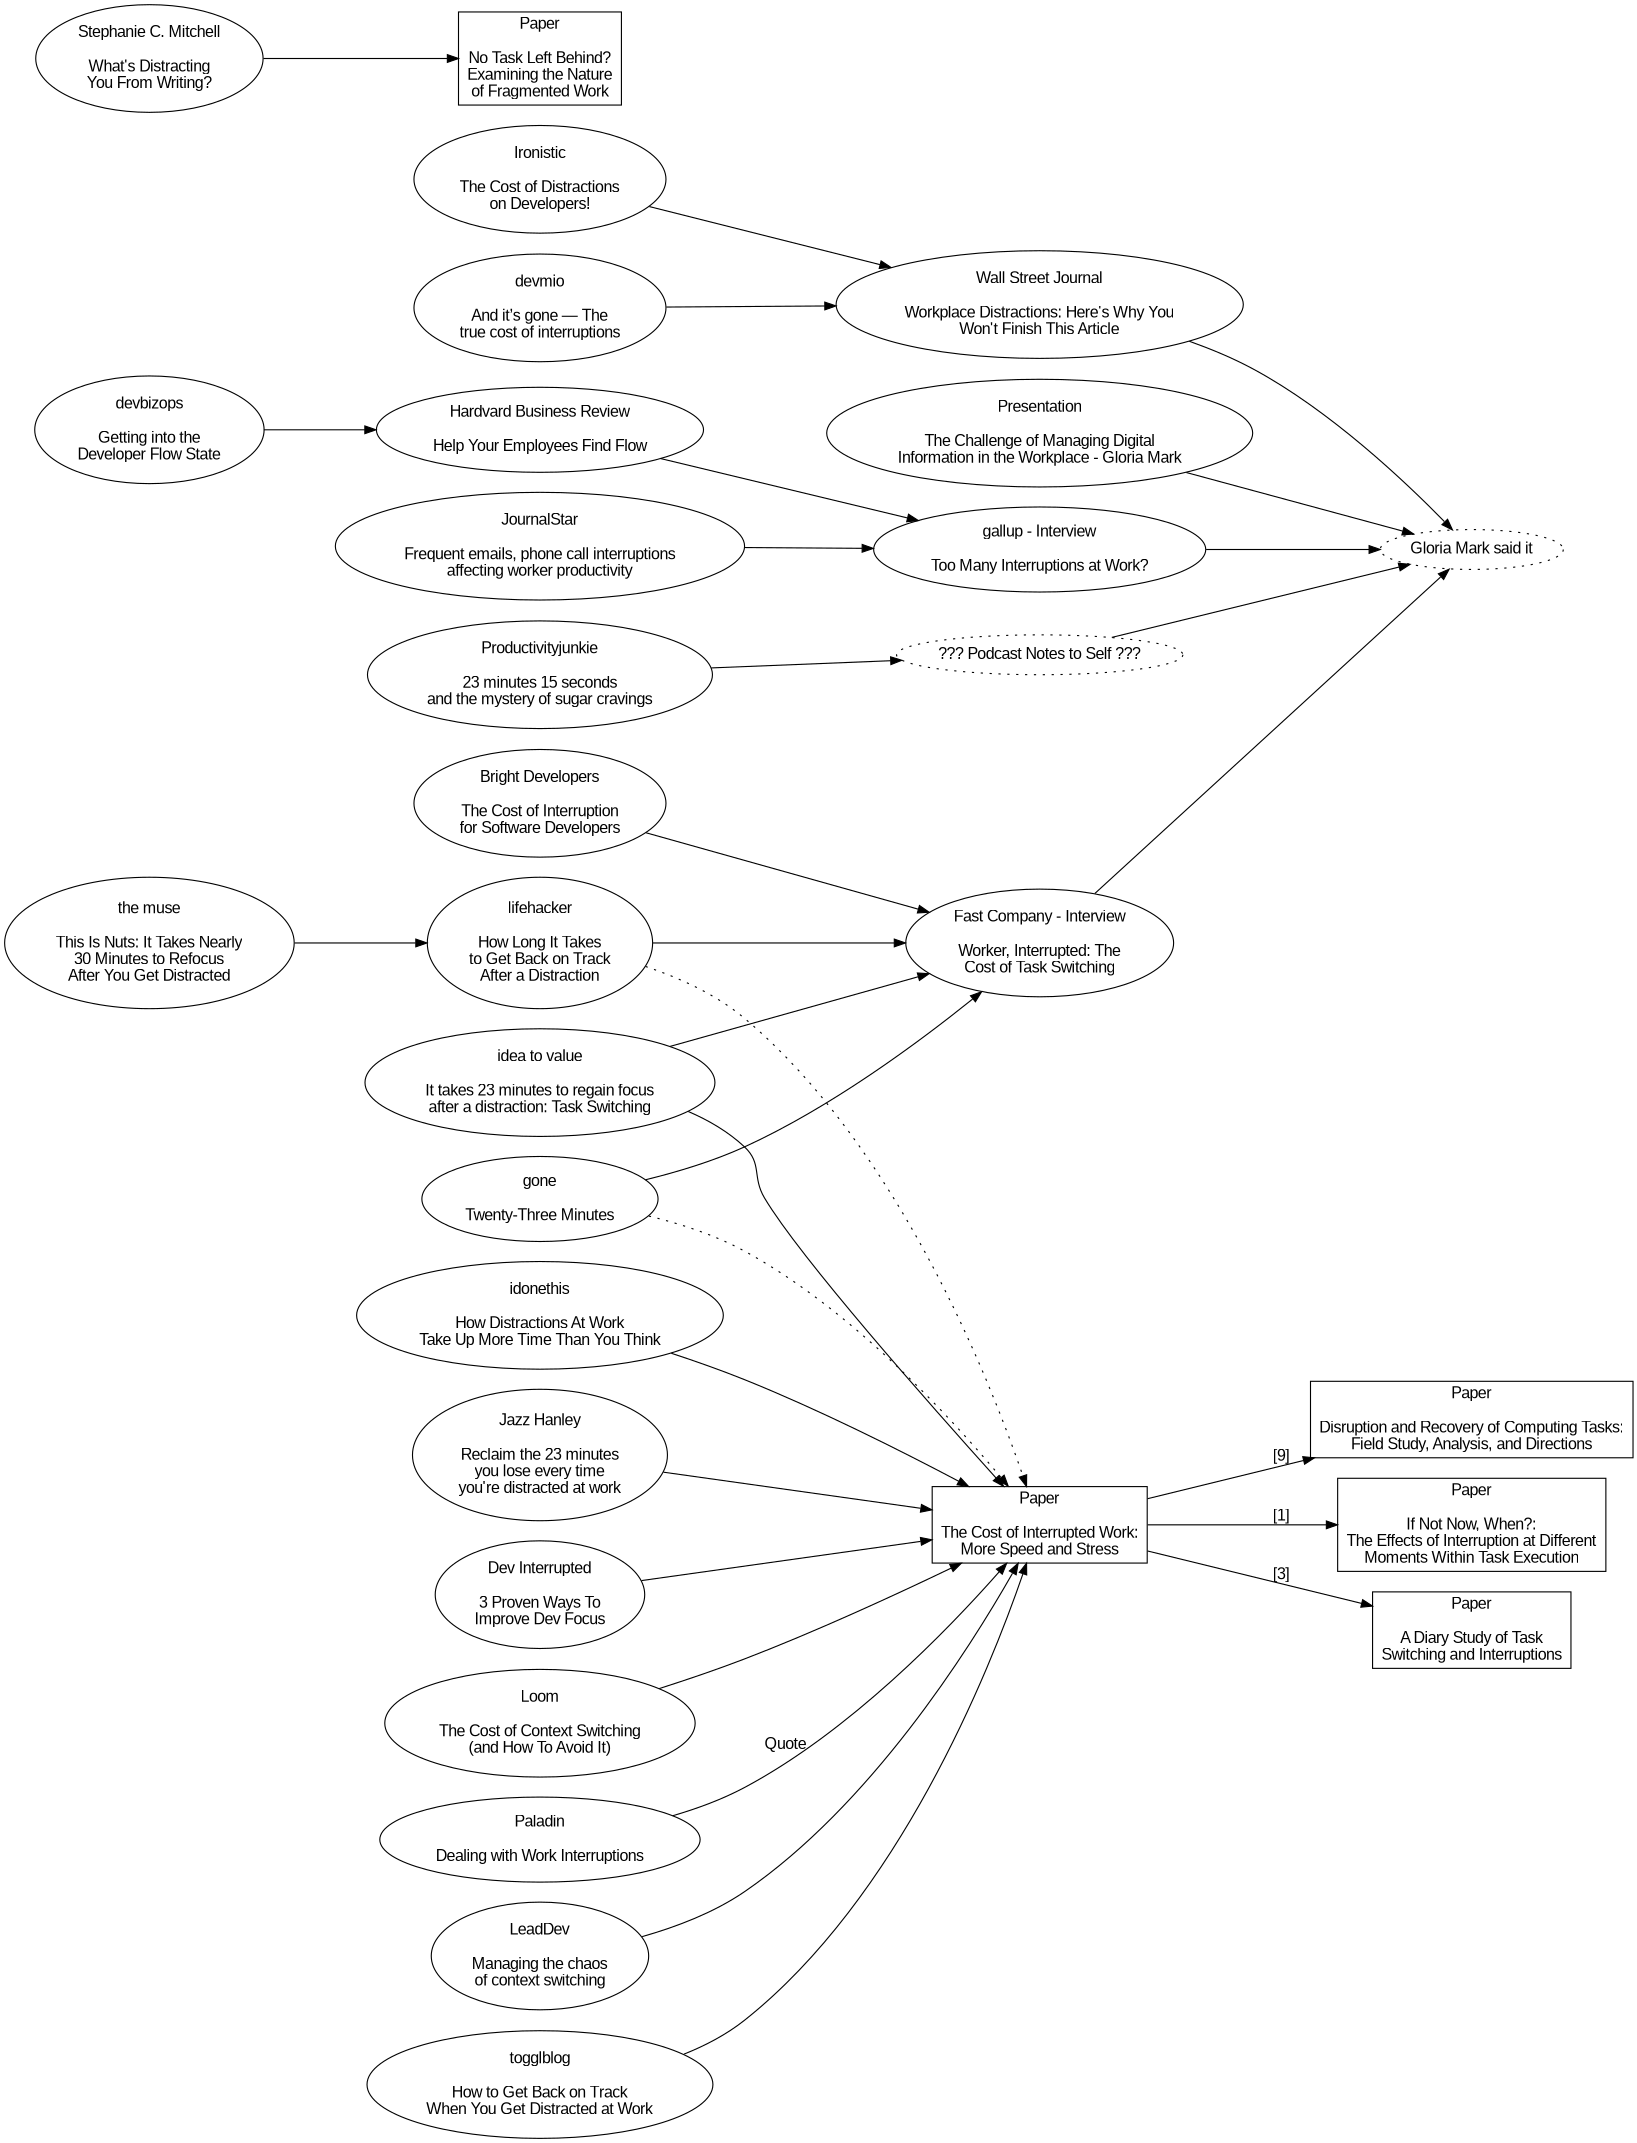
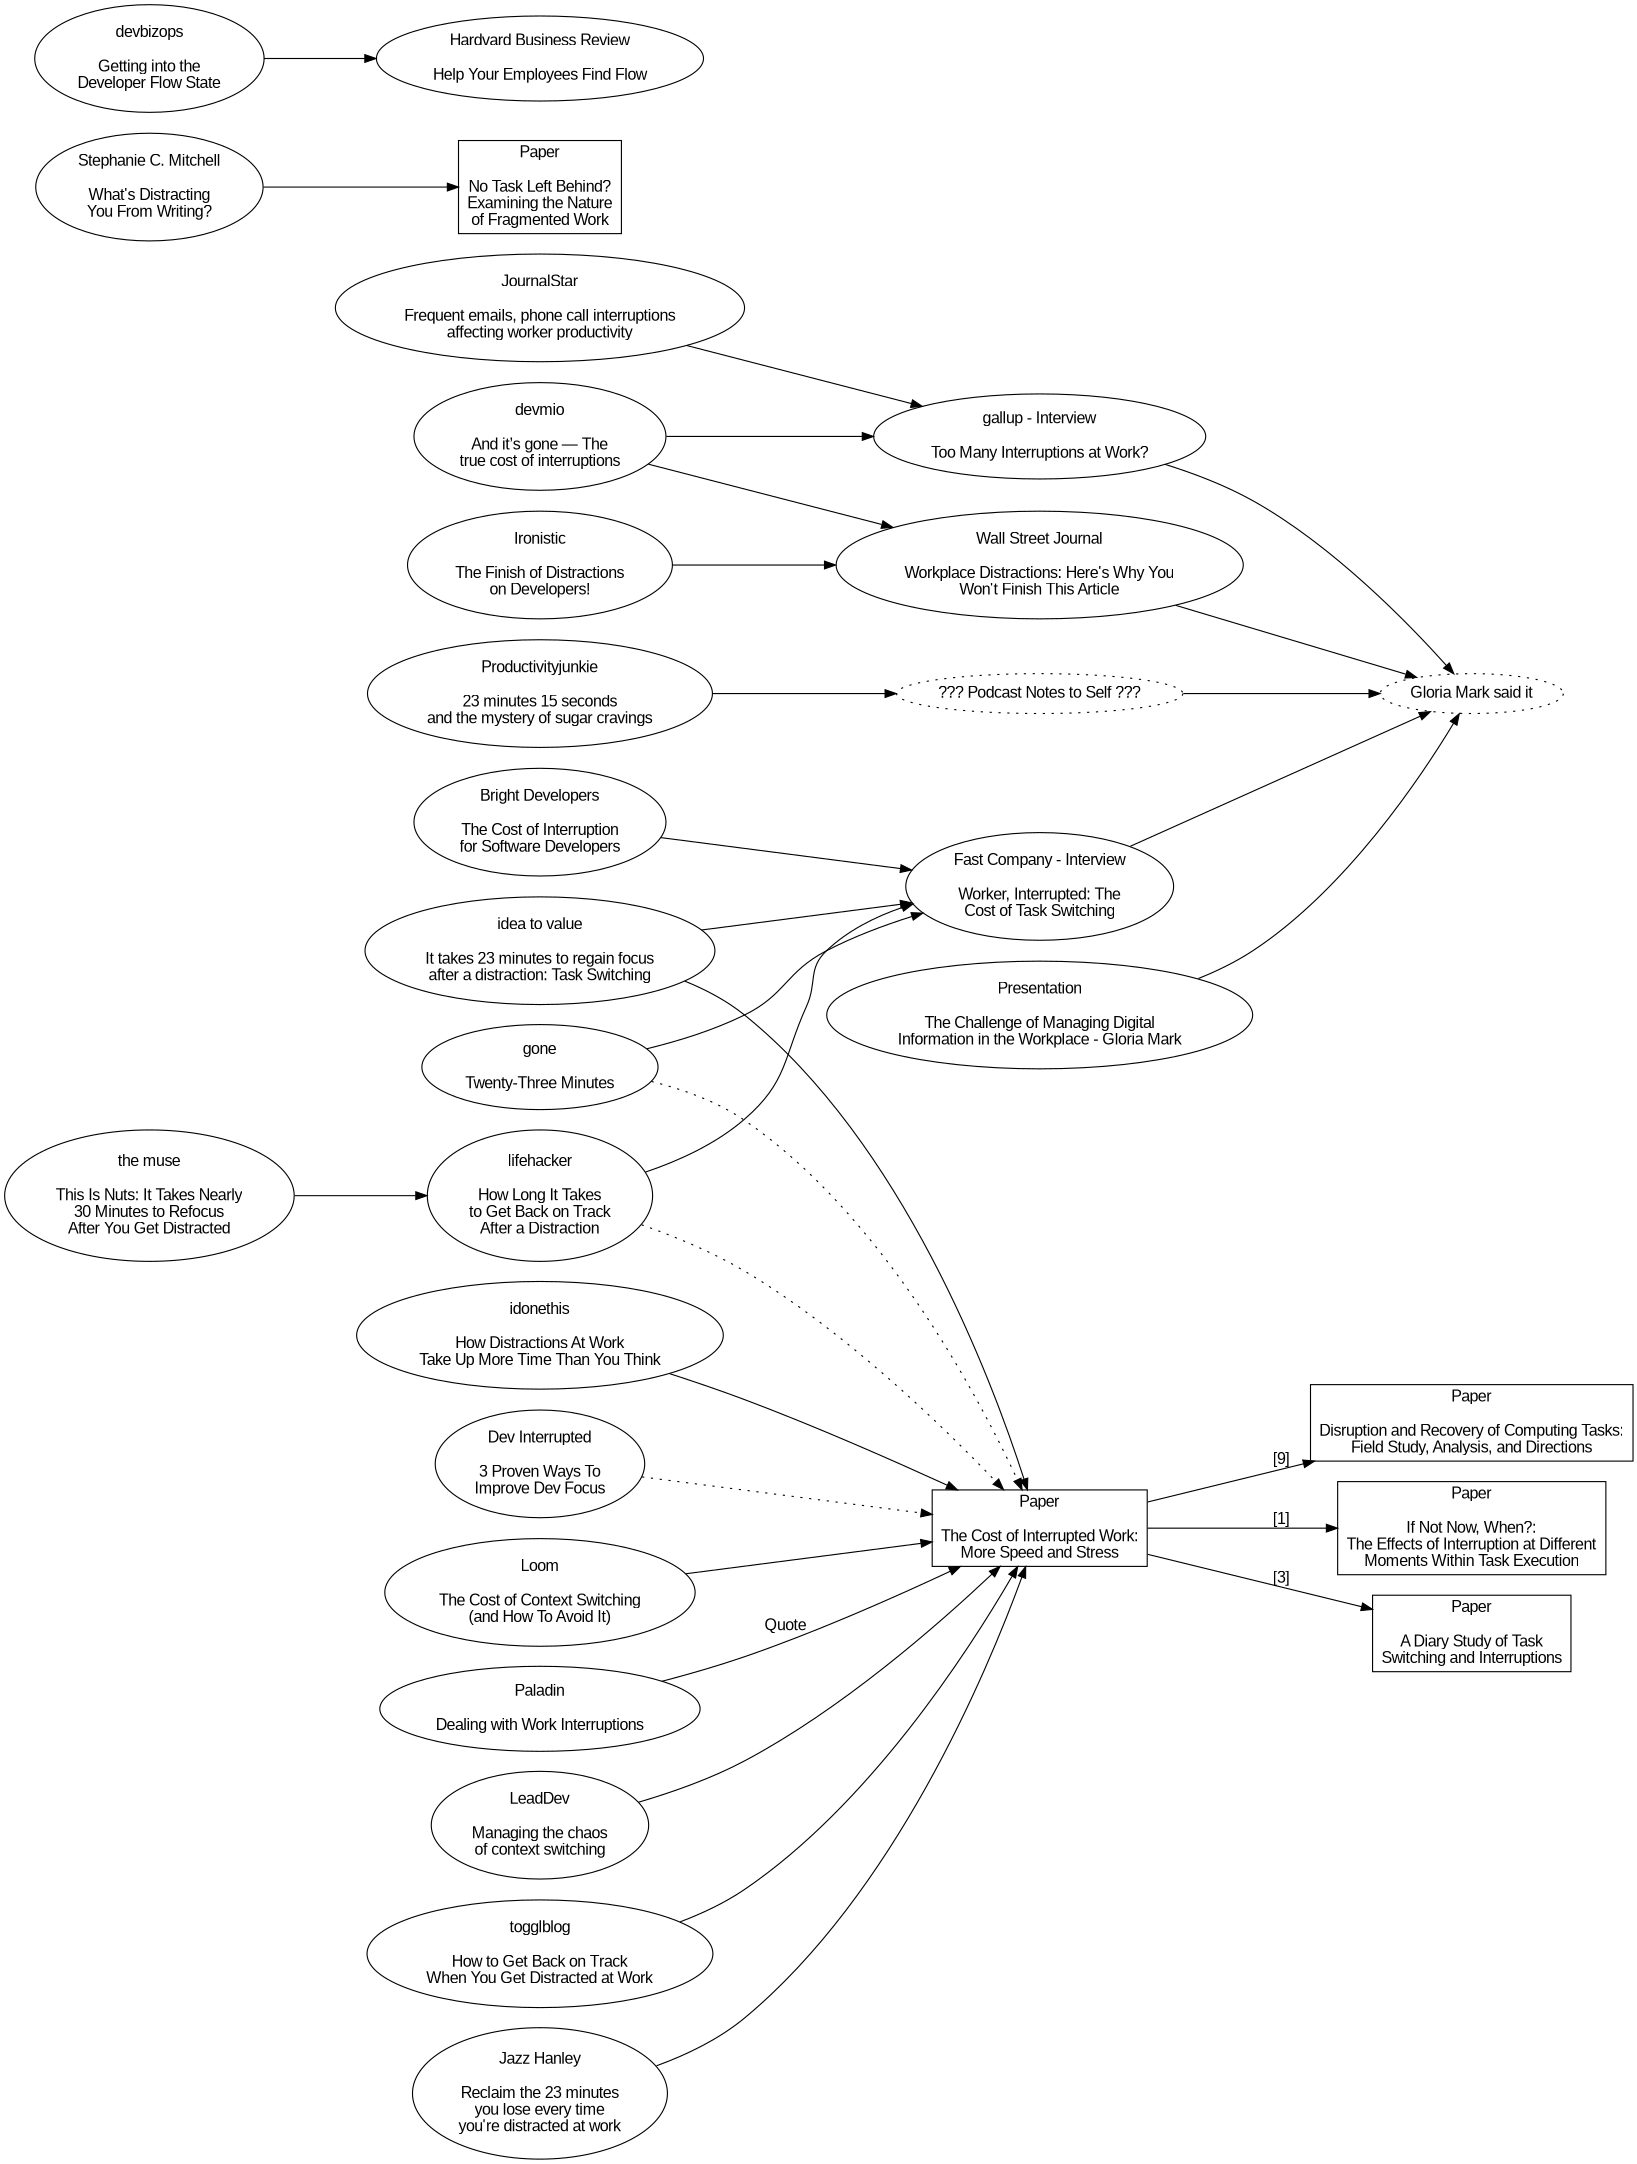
node "Ironistic The Cost of Distractions on Developers!": label "Ironistic The Cost of Distractions on Developers!" -> "Ironistic The Finish of Distractions on Developers!"
edge "Hardvard Business Review Help Your Employees Find Flow" -> "gallup - Interview Too Many Interruptions at Work?": now "devmio And it’s gone — The true cost of interruptions" -> "gallup - Interview Too Many Interruptions at Work?"
edge "Dev Interrupted 3 Proven Ways To Improve Dev Focus" -> "Paper The Cost of Interrupted Work: More Speed and Stress": style solid -> dotted
